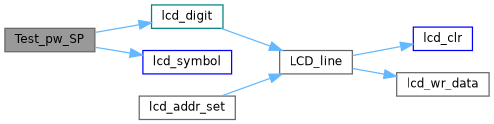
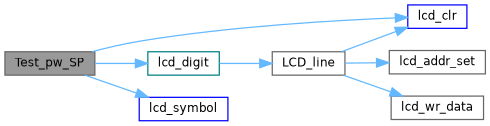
edge "Test_pw_SP" -> "lcd_clr": added
edge "lcd_addr_set" -> "LCD_line": reversed
